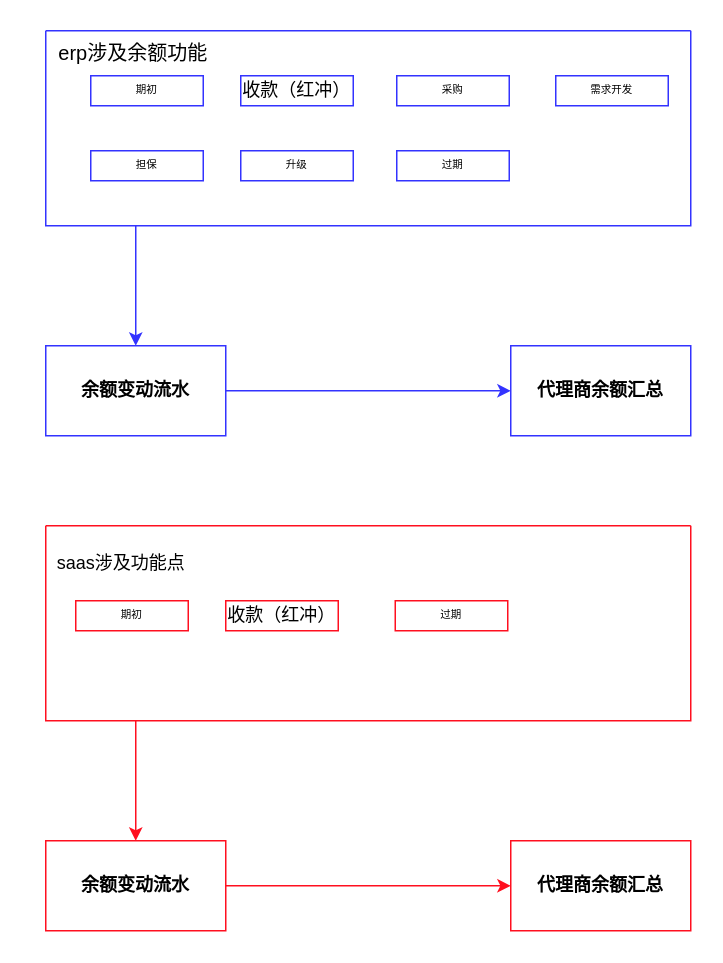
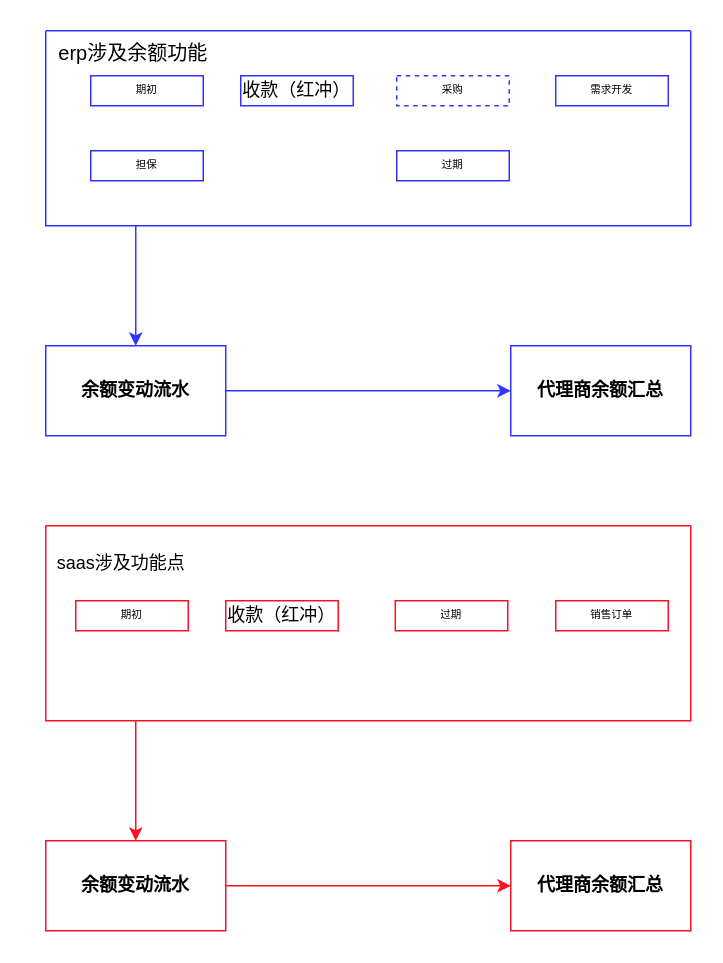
node "采购": style solid -> dashed
node "升级": removed
node "销售订单": added
